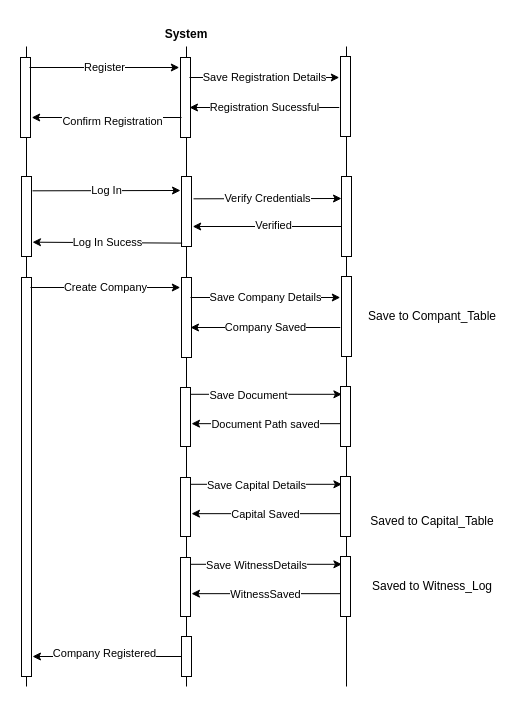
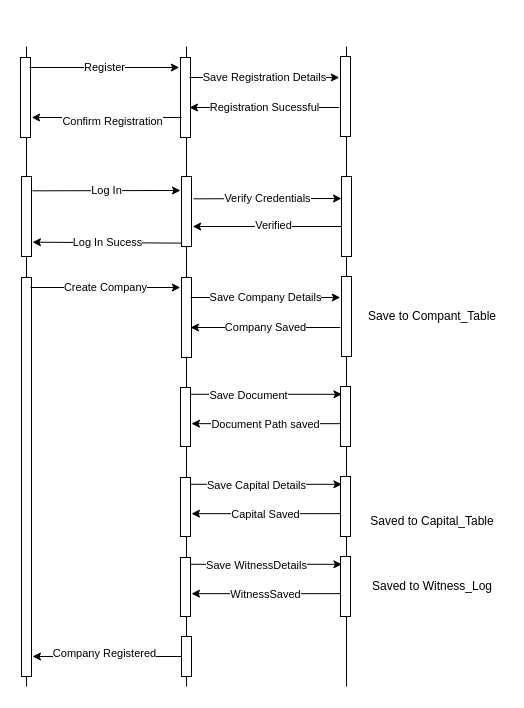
node "System": removed
